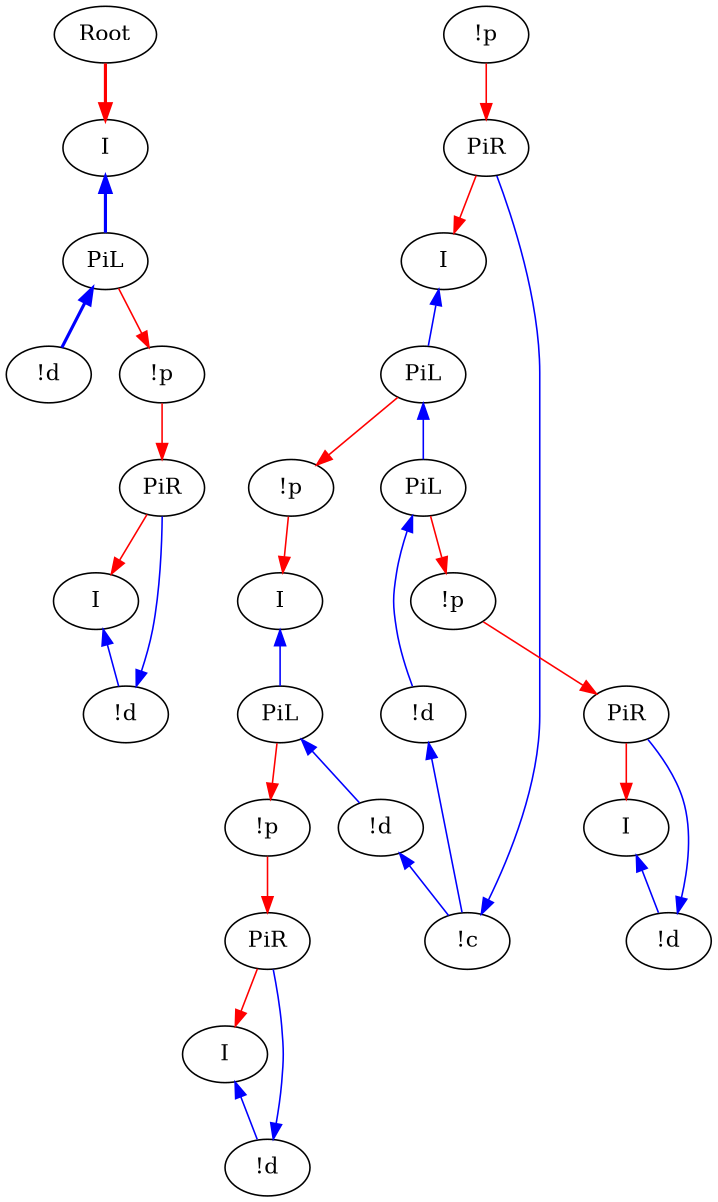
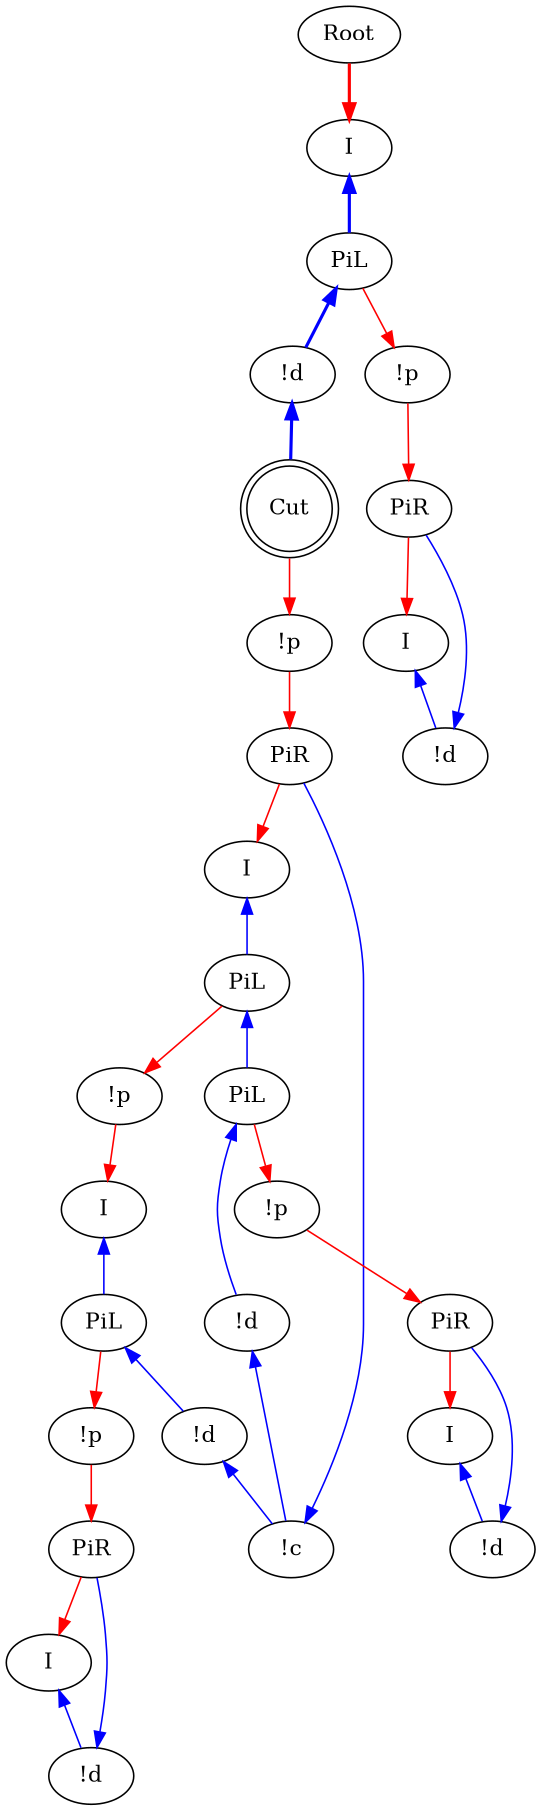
node "Cut": added
